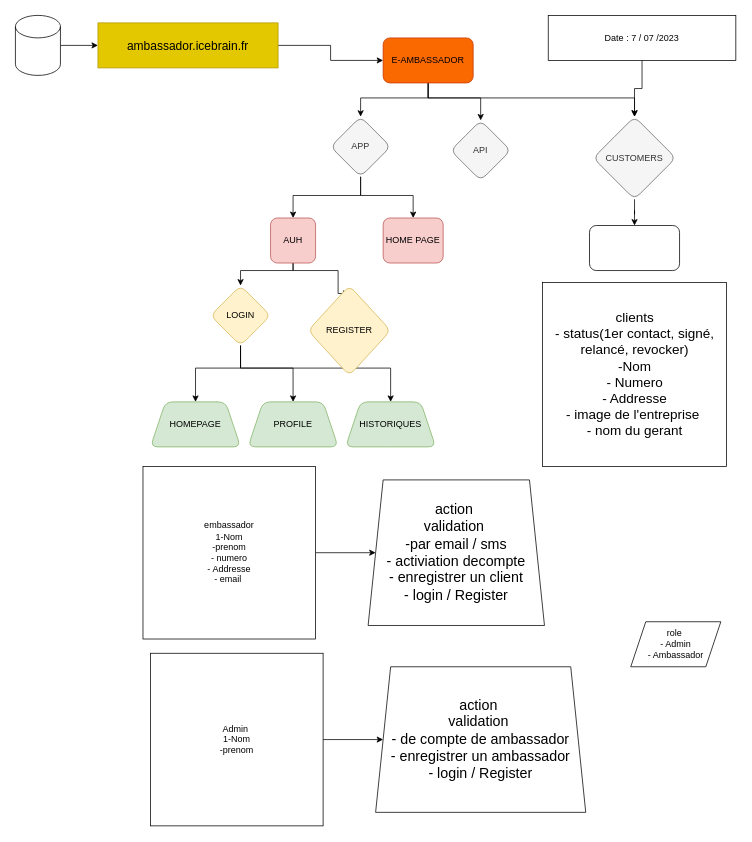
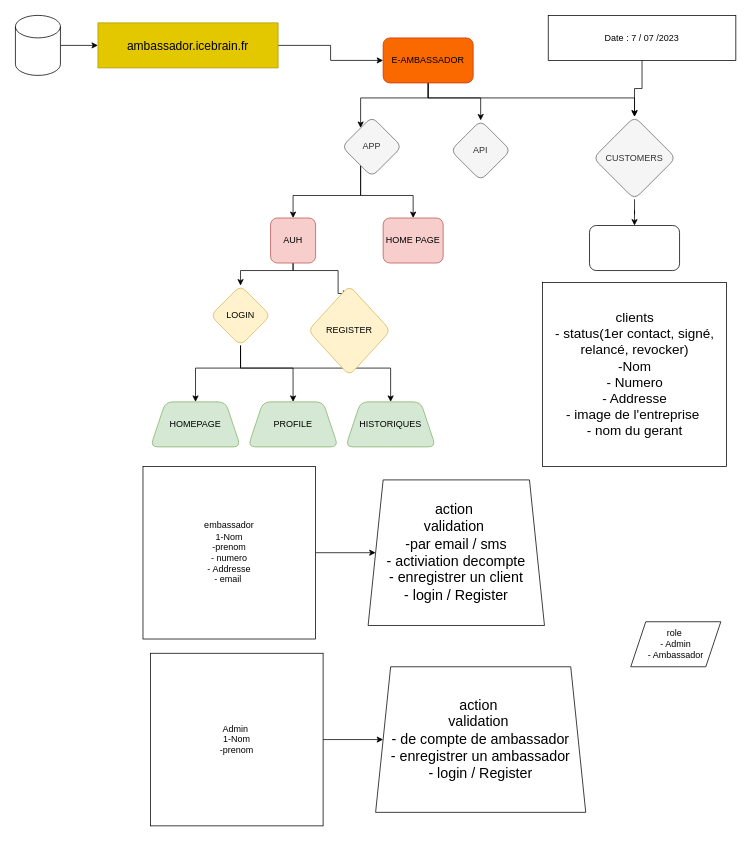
node "APP": moved (360, 147) -> (372, 147)
